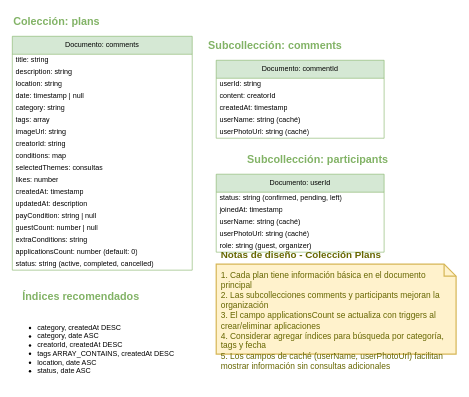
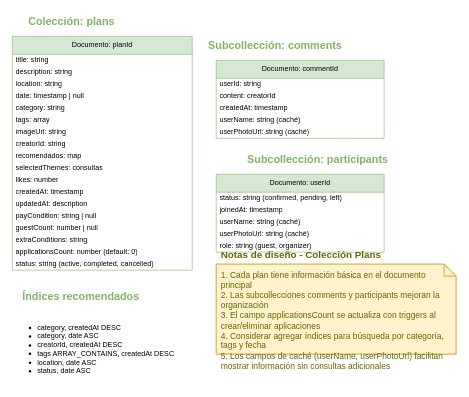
node "Colección: plans": moved (87, 21) -> (102, 21)
node "Documento: comments": label "Documento: comments" -> "Documento: planId"
node "conditions: map": label "conditions: map" -> "recomendados: map"
